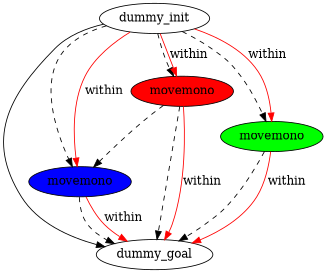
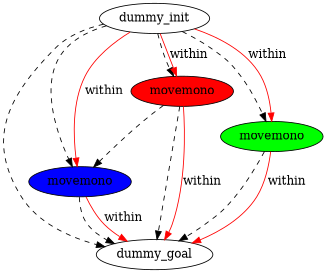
edge "dummy_init" -> "dummy_goal": style solid -> dashed
